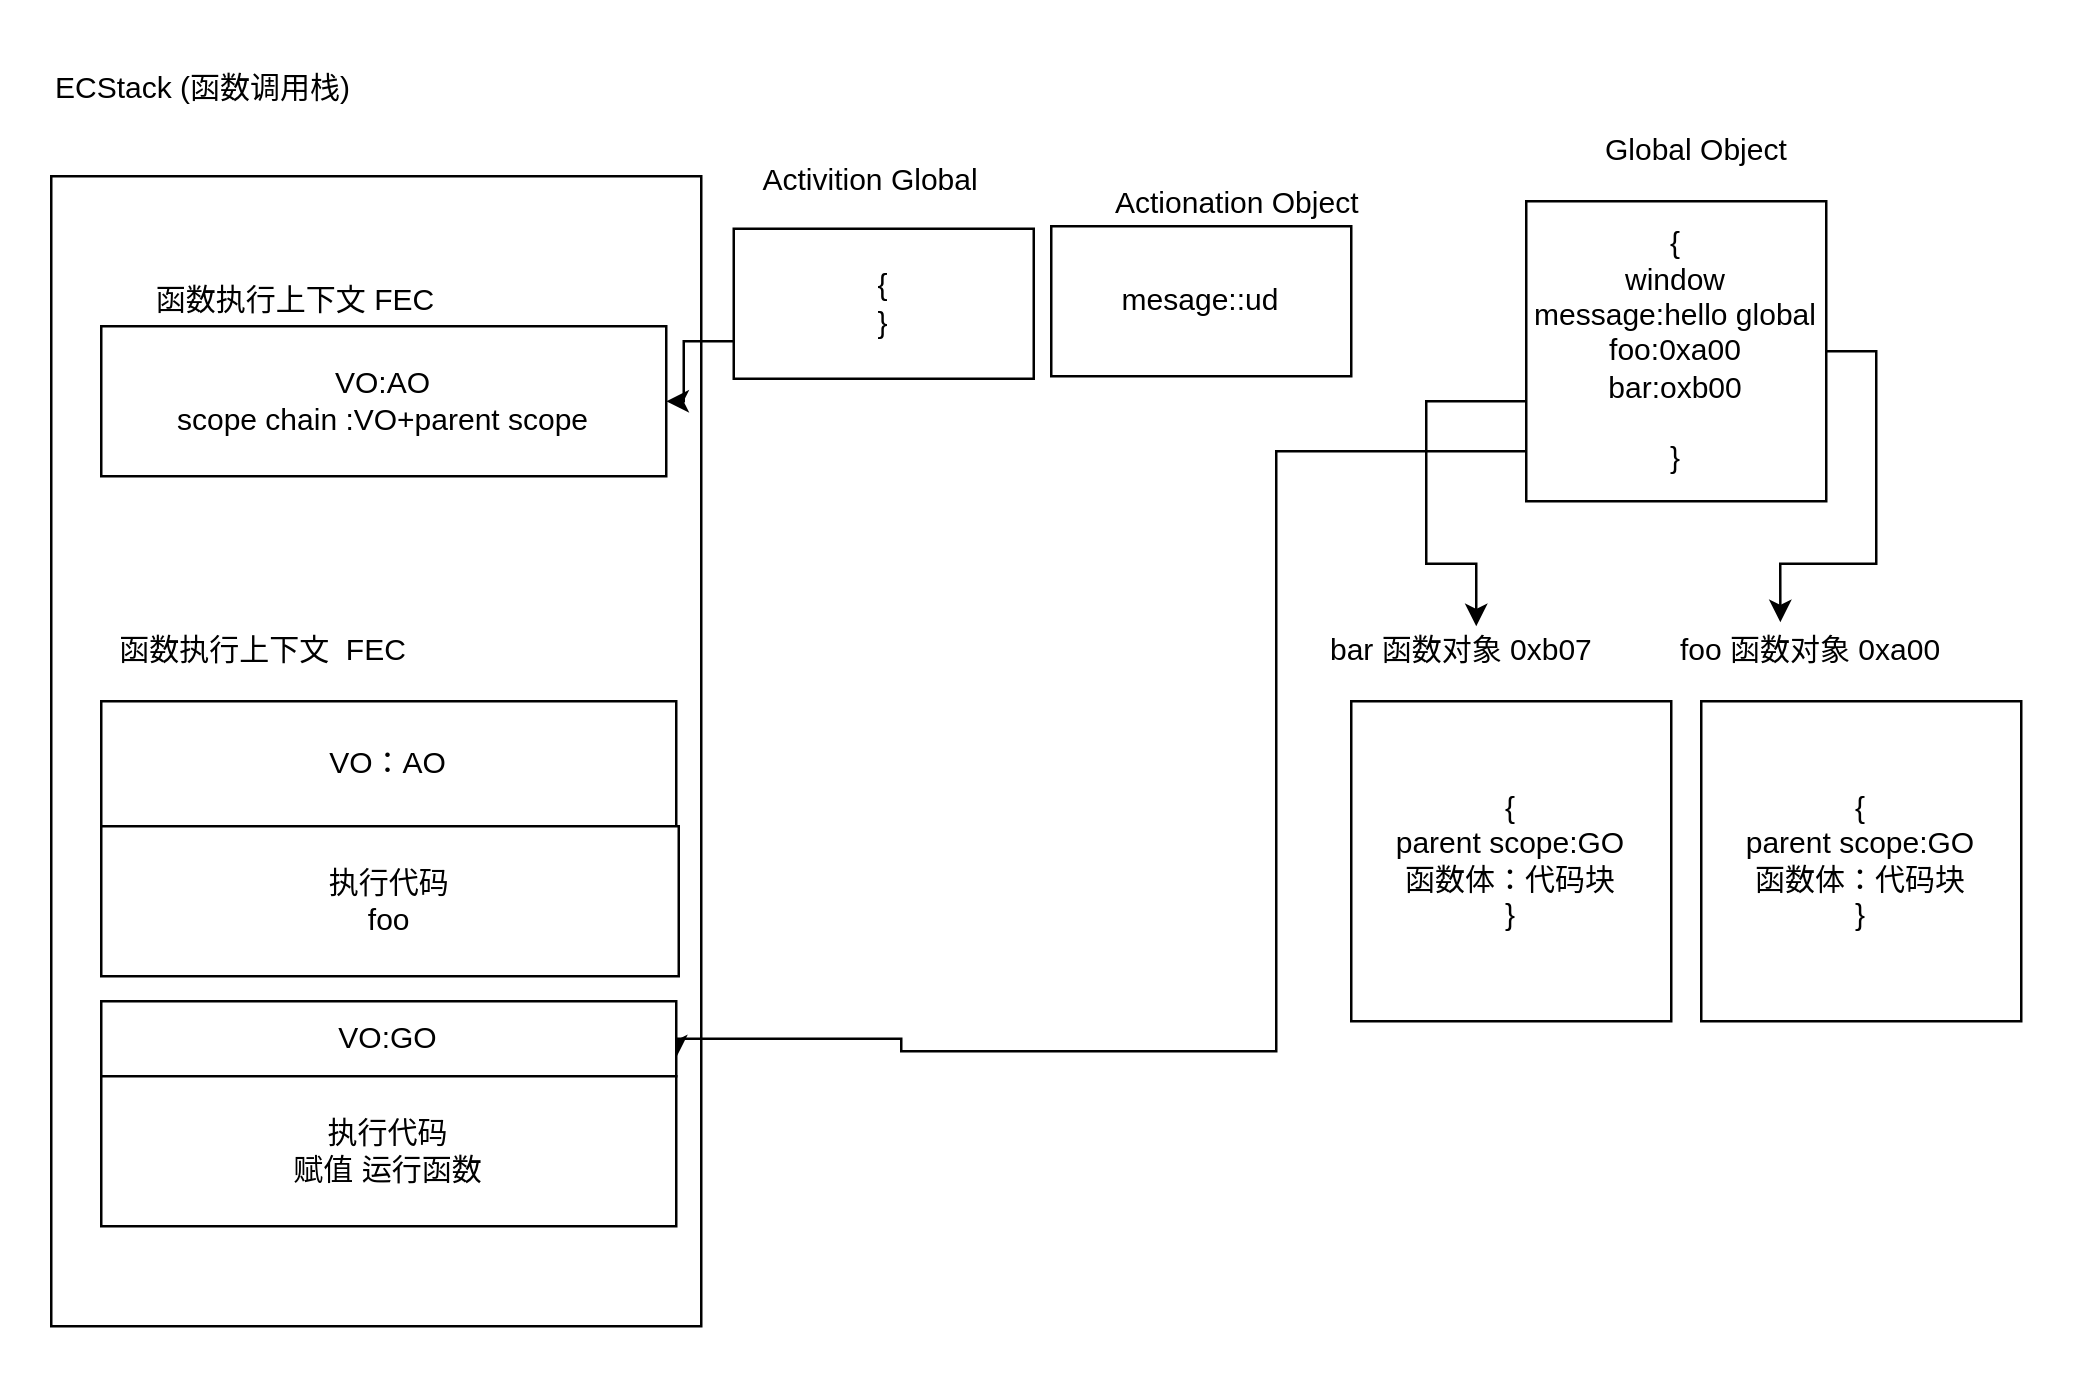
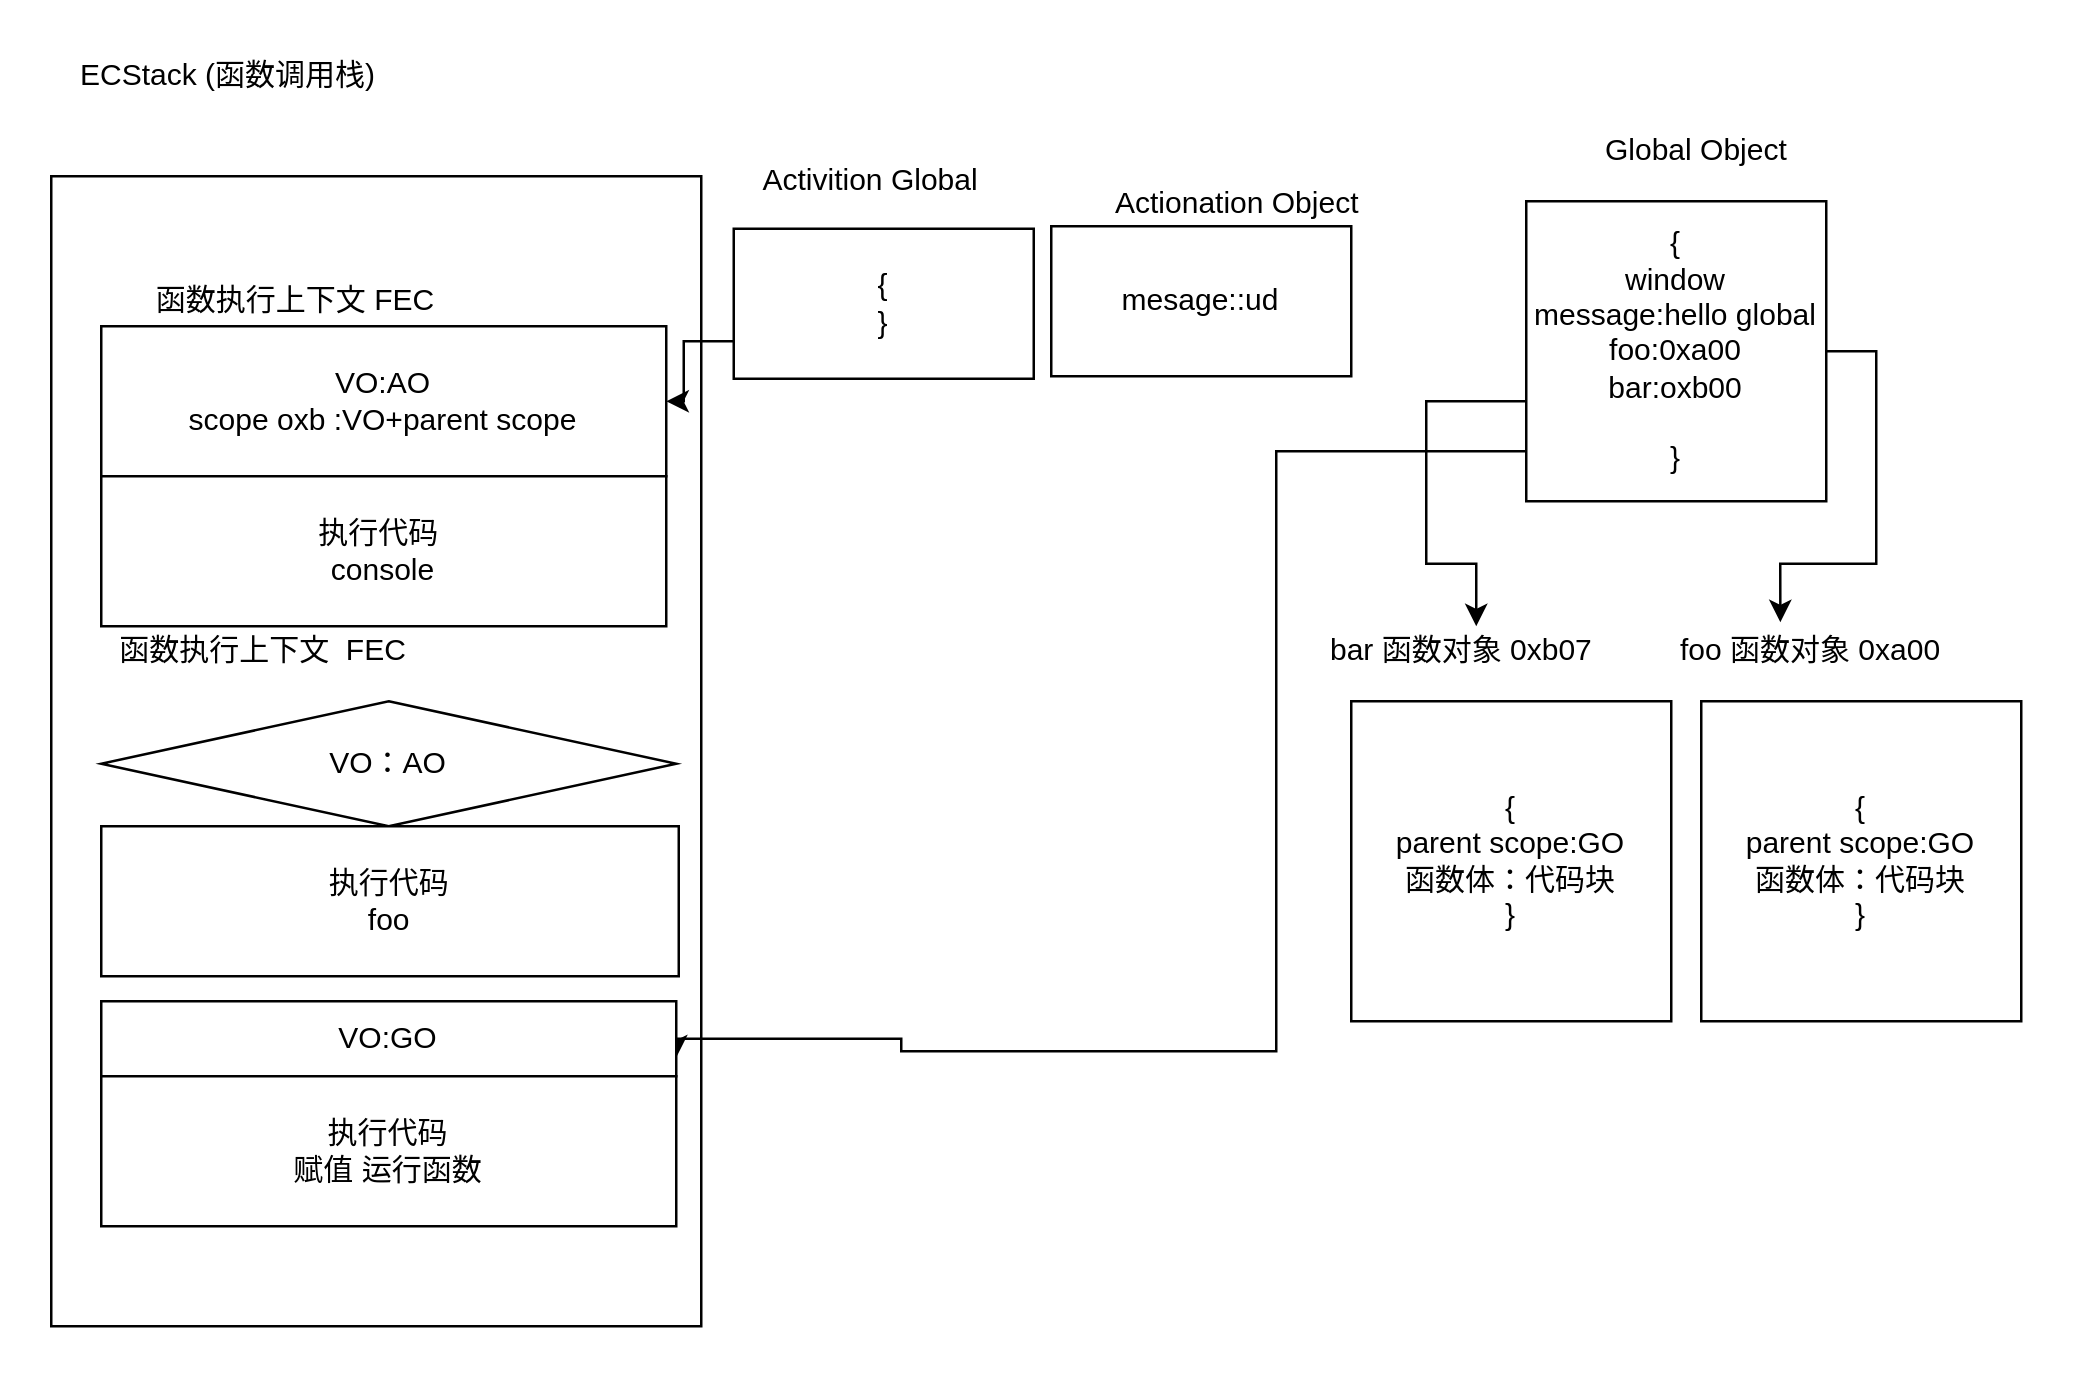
node "ECStack (函数调用栈)": moved (214, 89) -> (239, 76)
node "VO:AO scope chain :VO+parent scope": label "VO:AO scope chain :VO+parent scope" -> "VO:AO scope oxb :VO+parent scope"
node "执行代码 console": added
node "VO：AO": shape rectangle -> diamond
